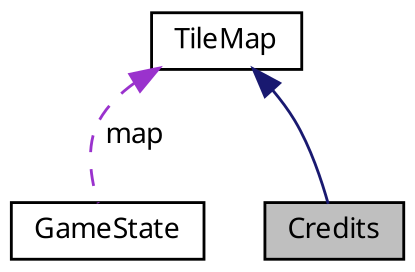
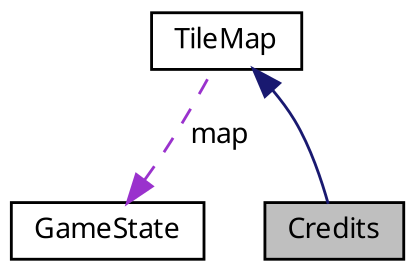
edge "GameState" -> "TileMap": reversed
